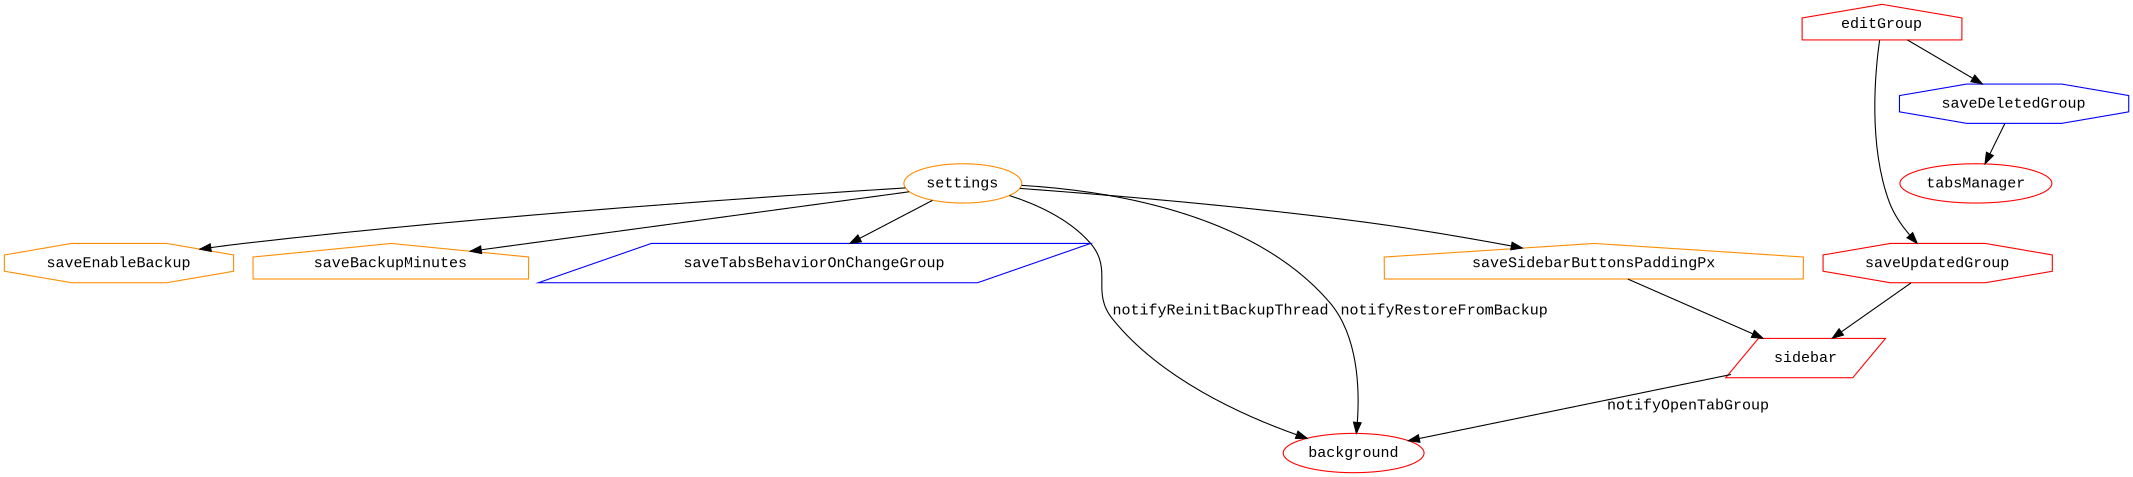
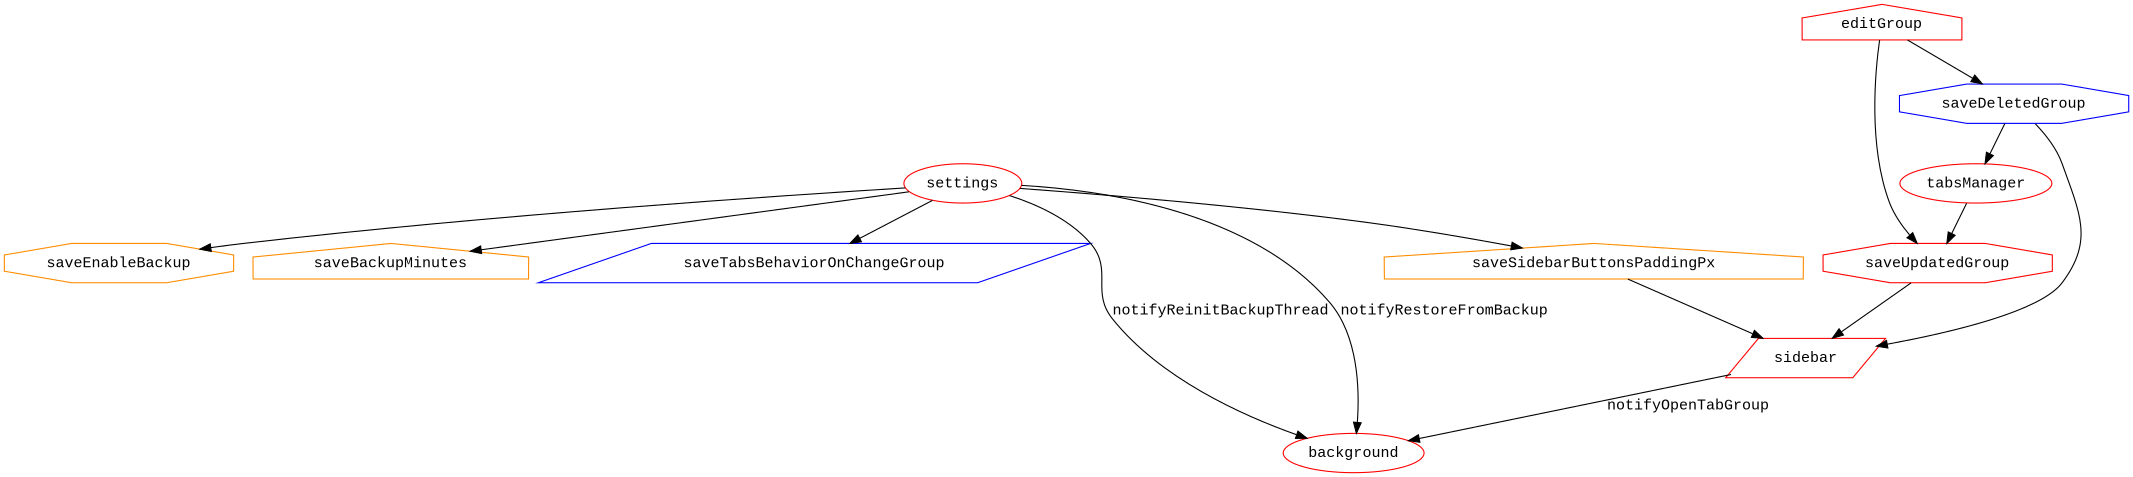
node "settings": color darkorange -> red
edge "tabsManager" -> "saveUpdatedGroup": added
edge "saveDeletedGroup" -> "sidebar": added
